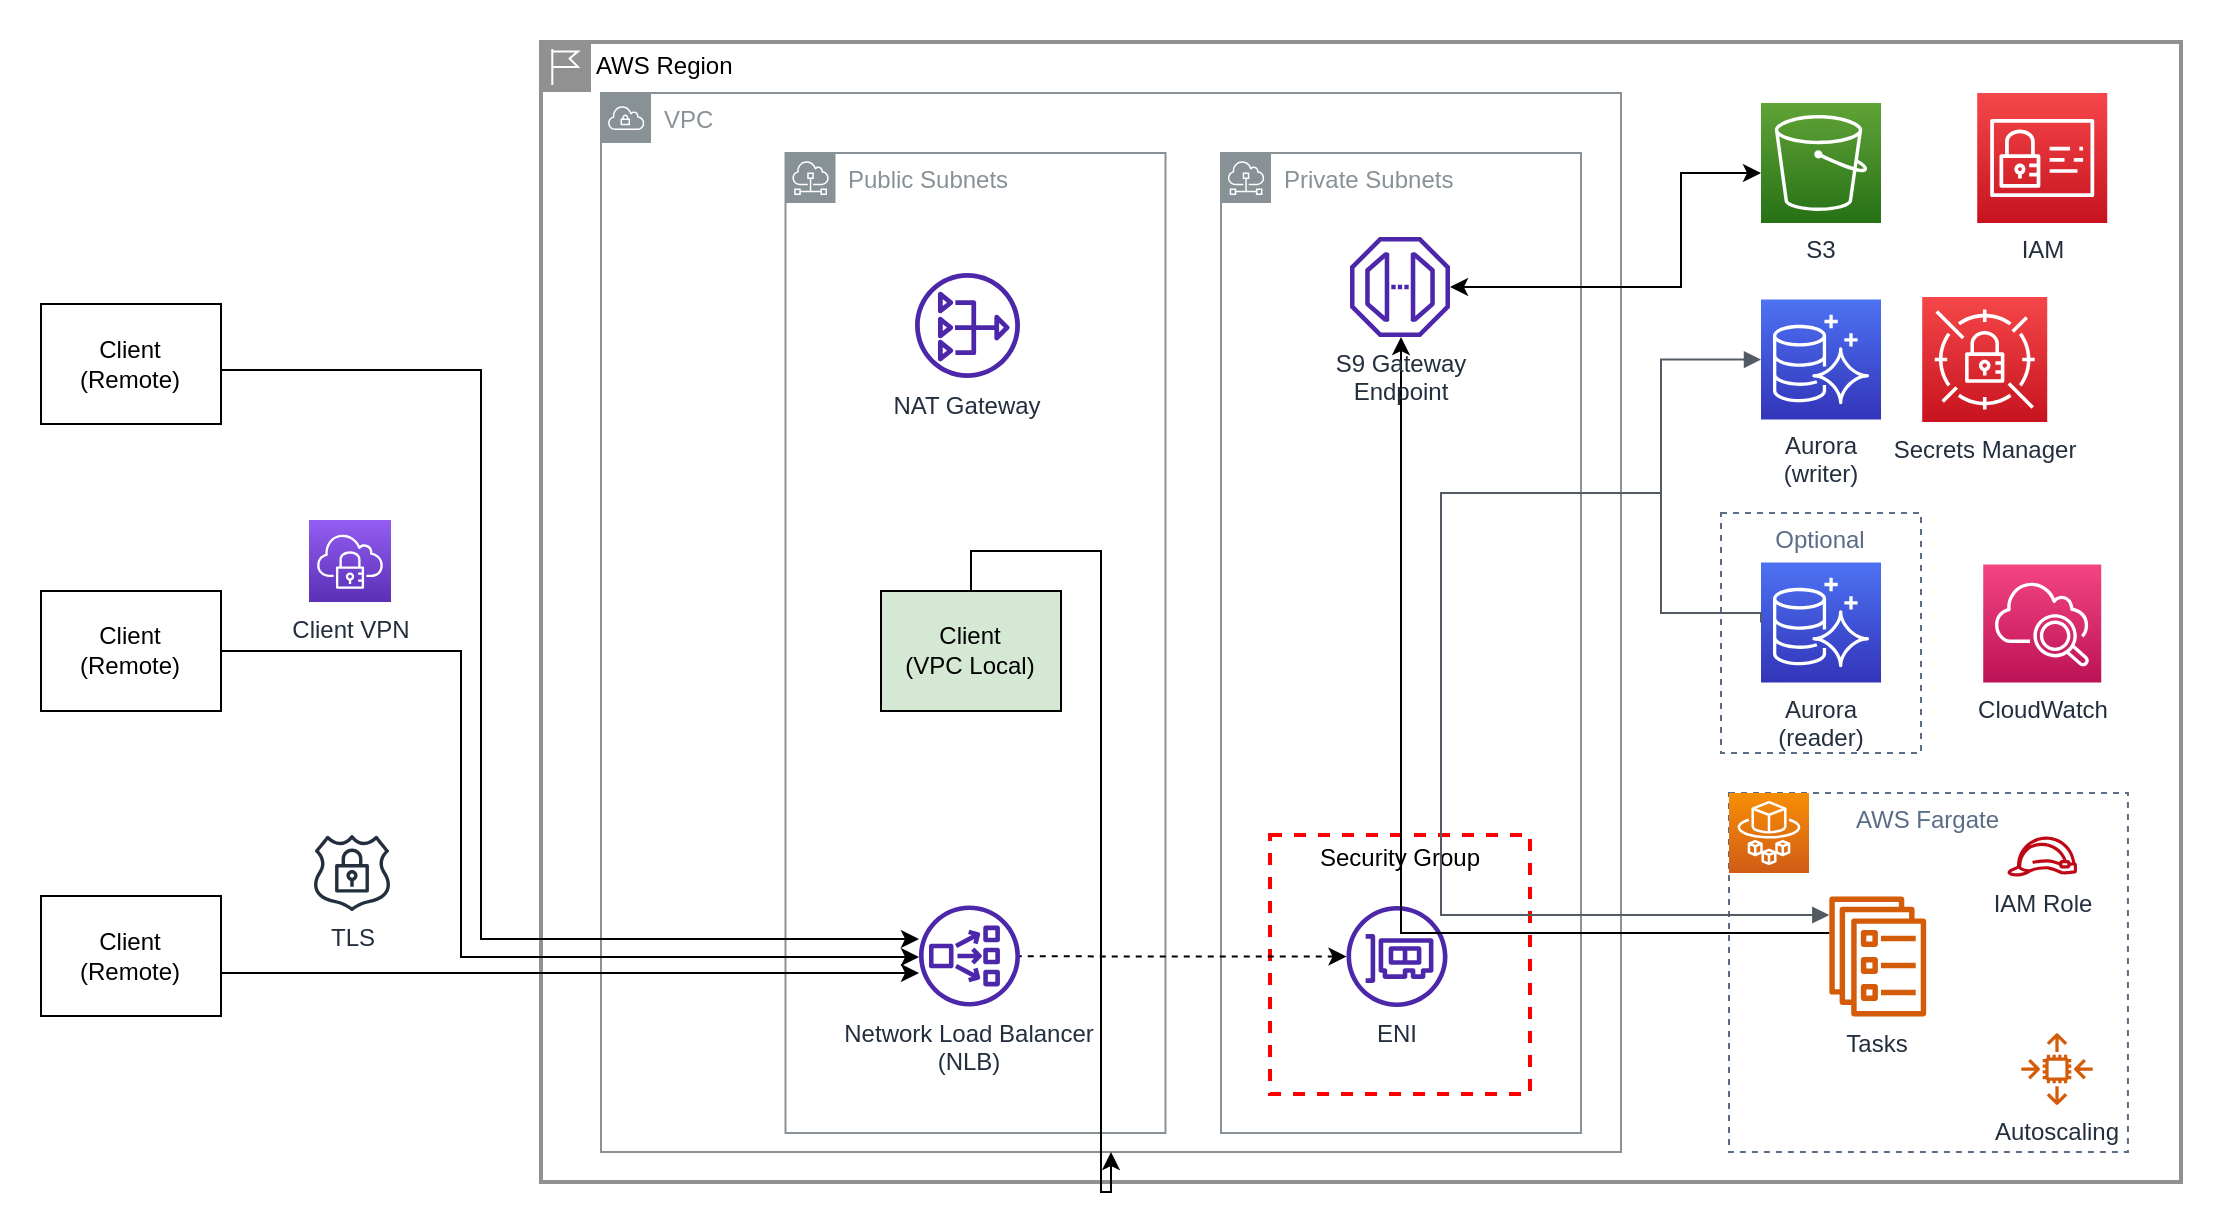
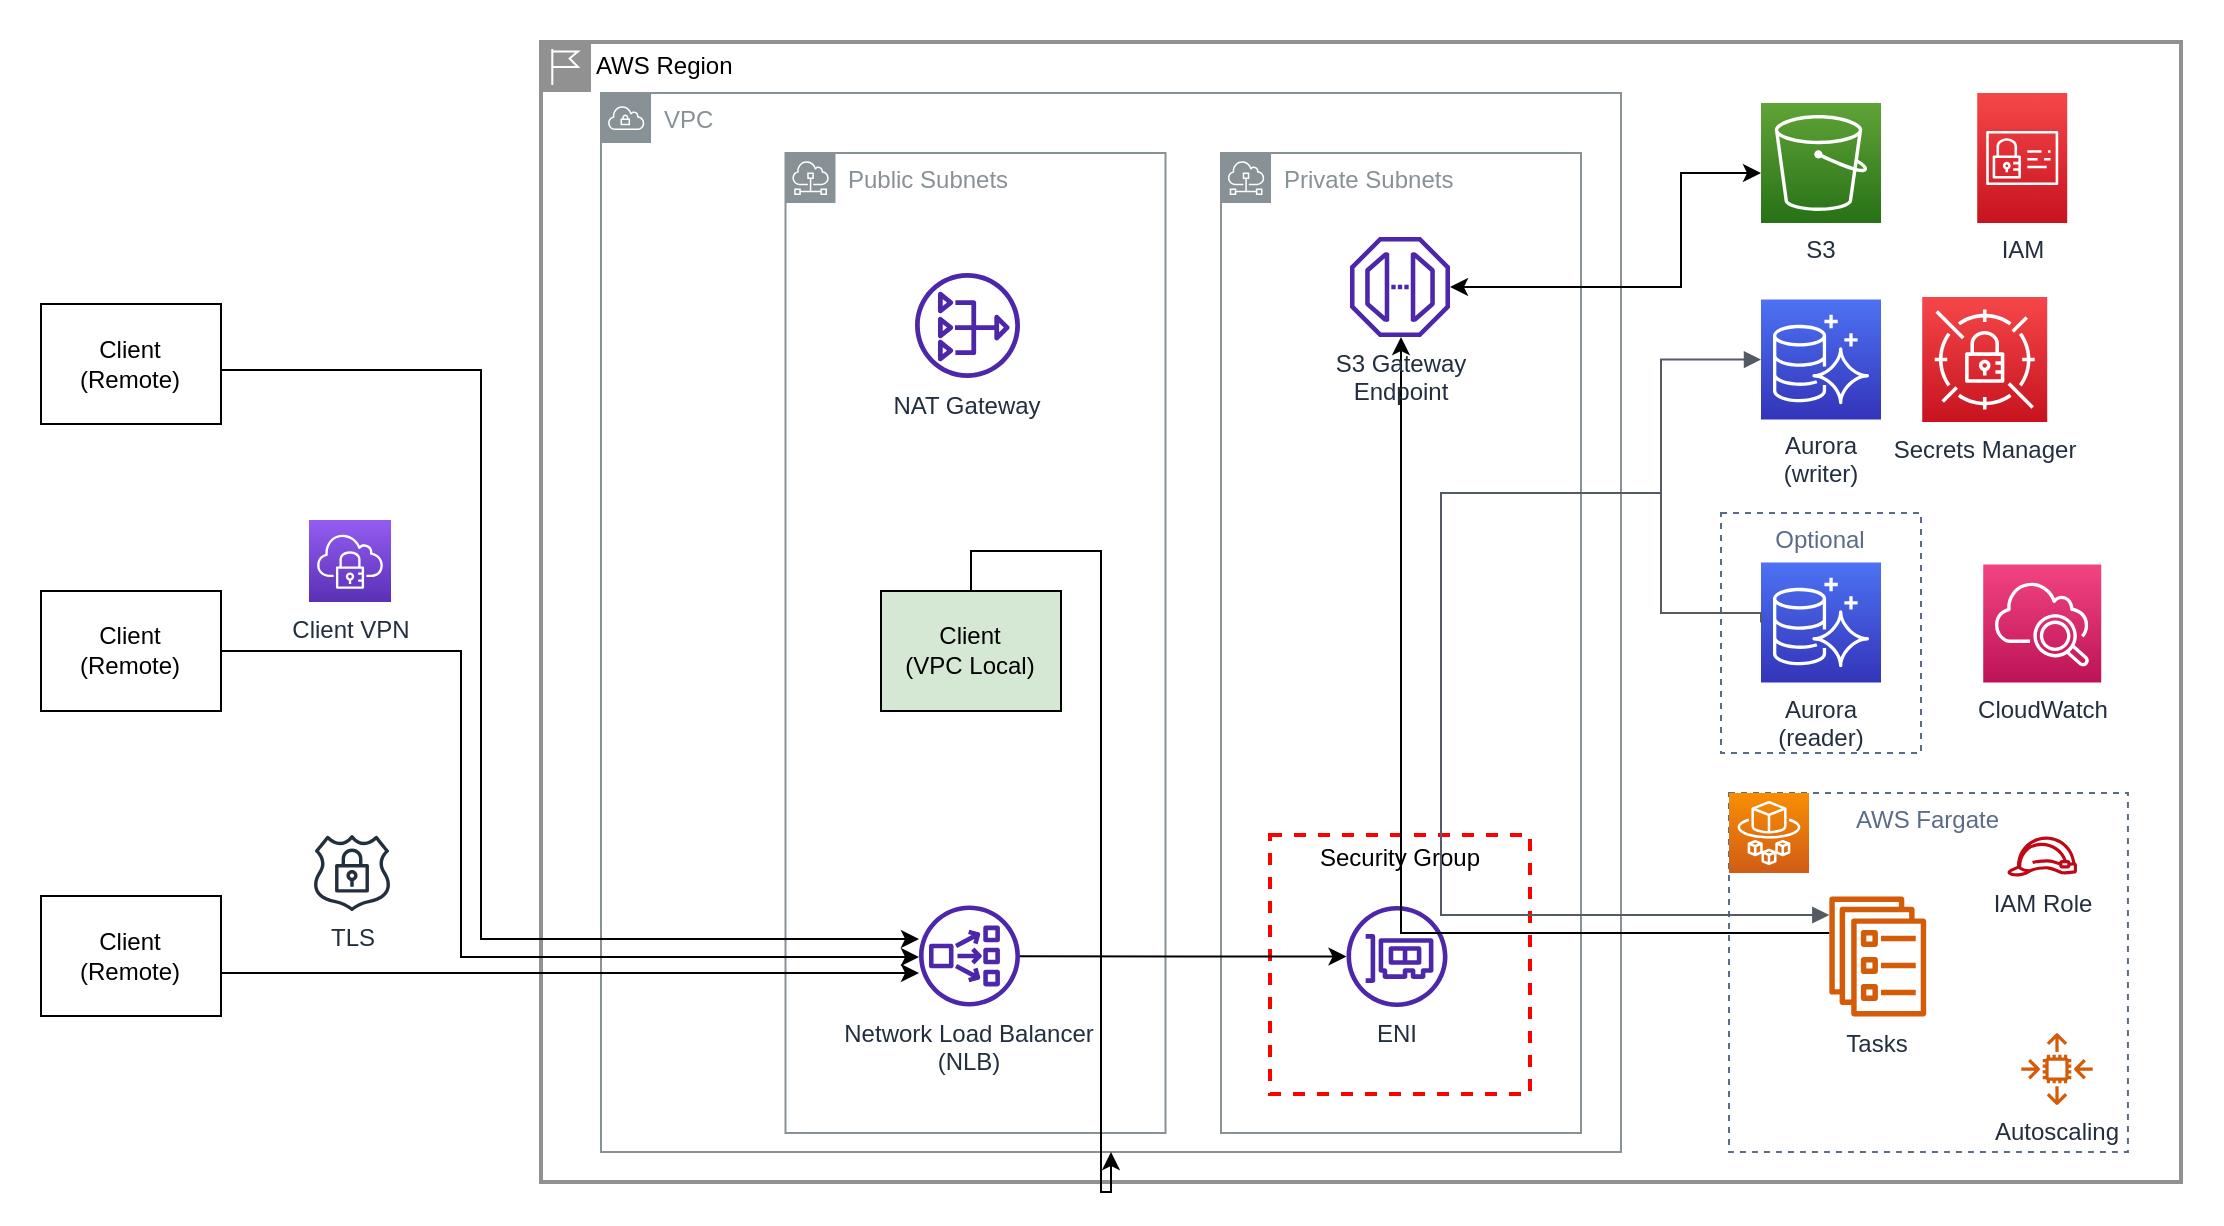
node "IAM": size 130x130 -> 90x130
node "S9 Gateway Endpoint": label "S9 Gateway Endpoint" -> "S3 Gateway Endpoint"
edge "Network Load Balancer (NLB)" -> "ENI": style dashed -> solid
